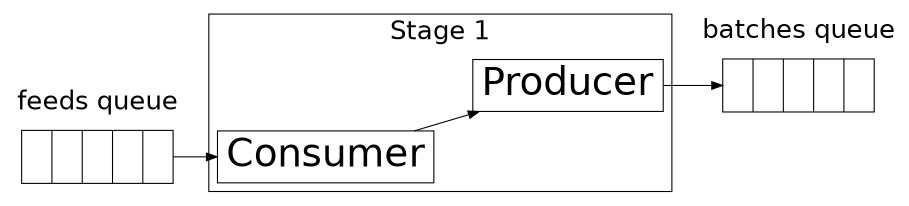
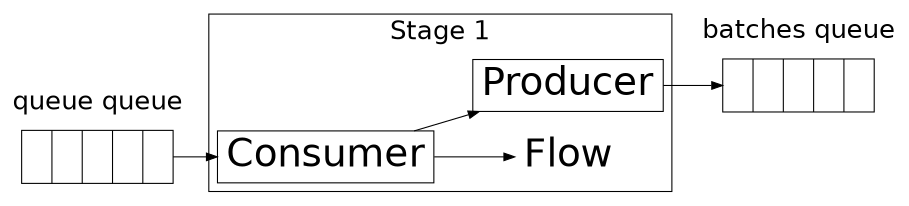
cluster "feeds queue": label "feeds queue" -> "queue queue"
node "Flow": added
